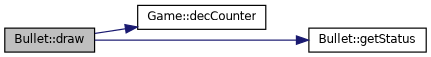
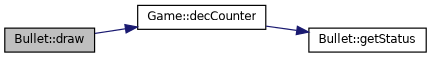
edge "Bullet::draw" -> "Bullet::getStatus": now "Game::decCounter" -> "Bullet::getStatus"
